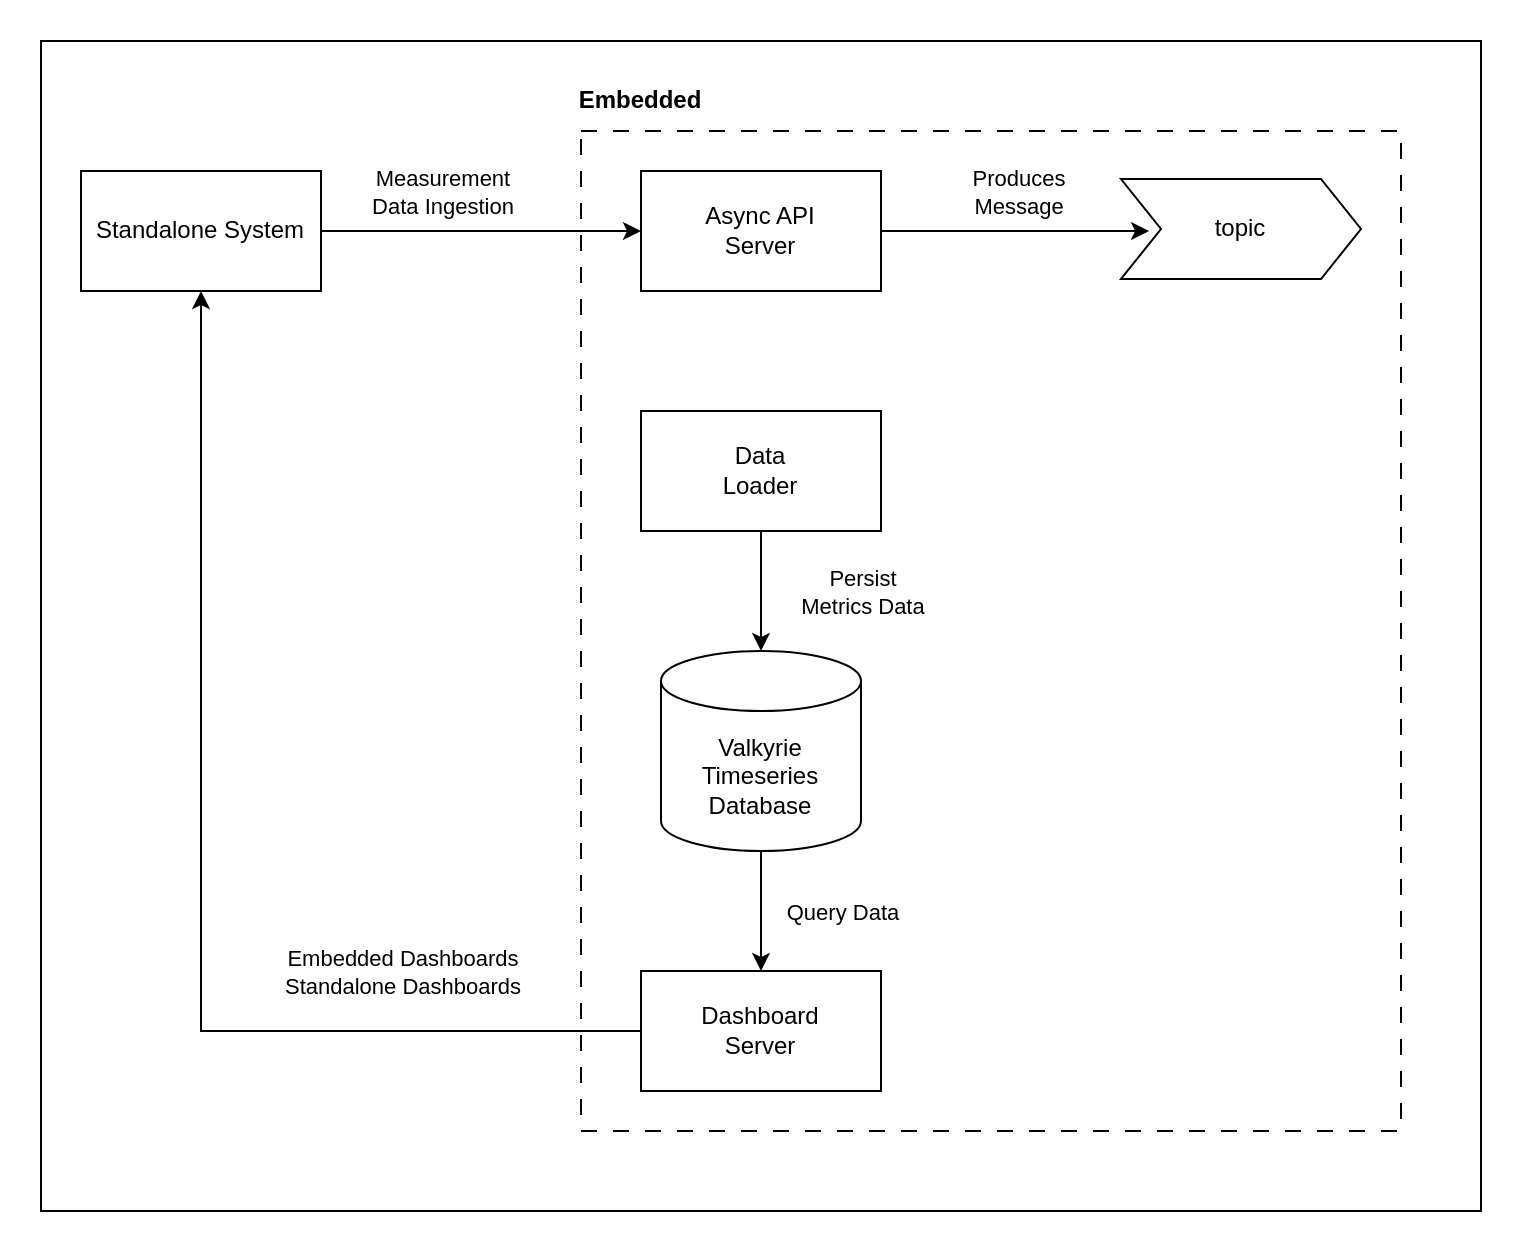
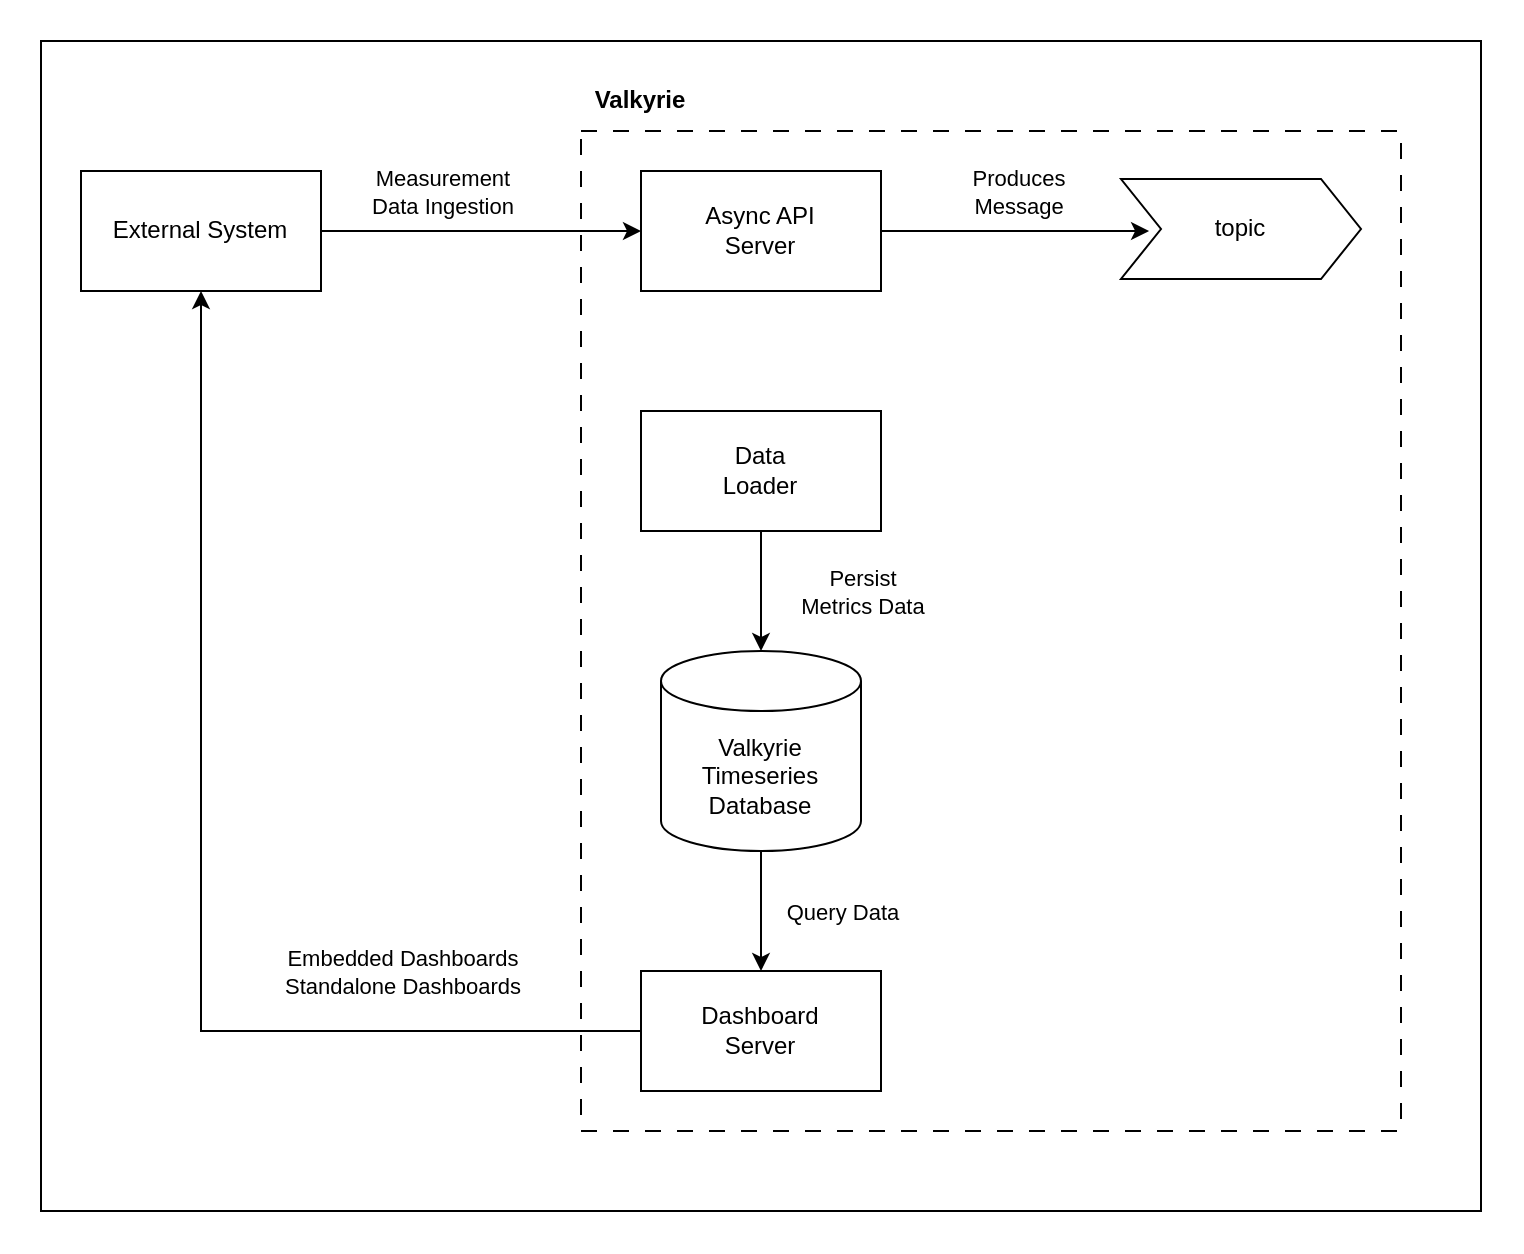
node "Embedded": label "Embedded" -> "Valkyrie"
node "Standalone System": label "Standalone System" -> "External System"
